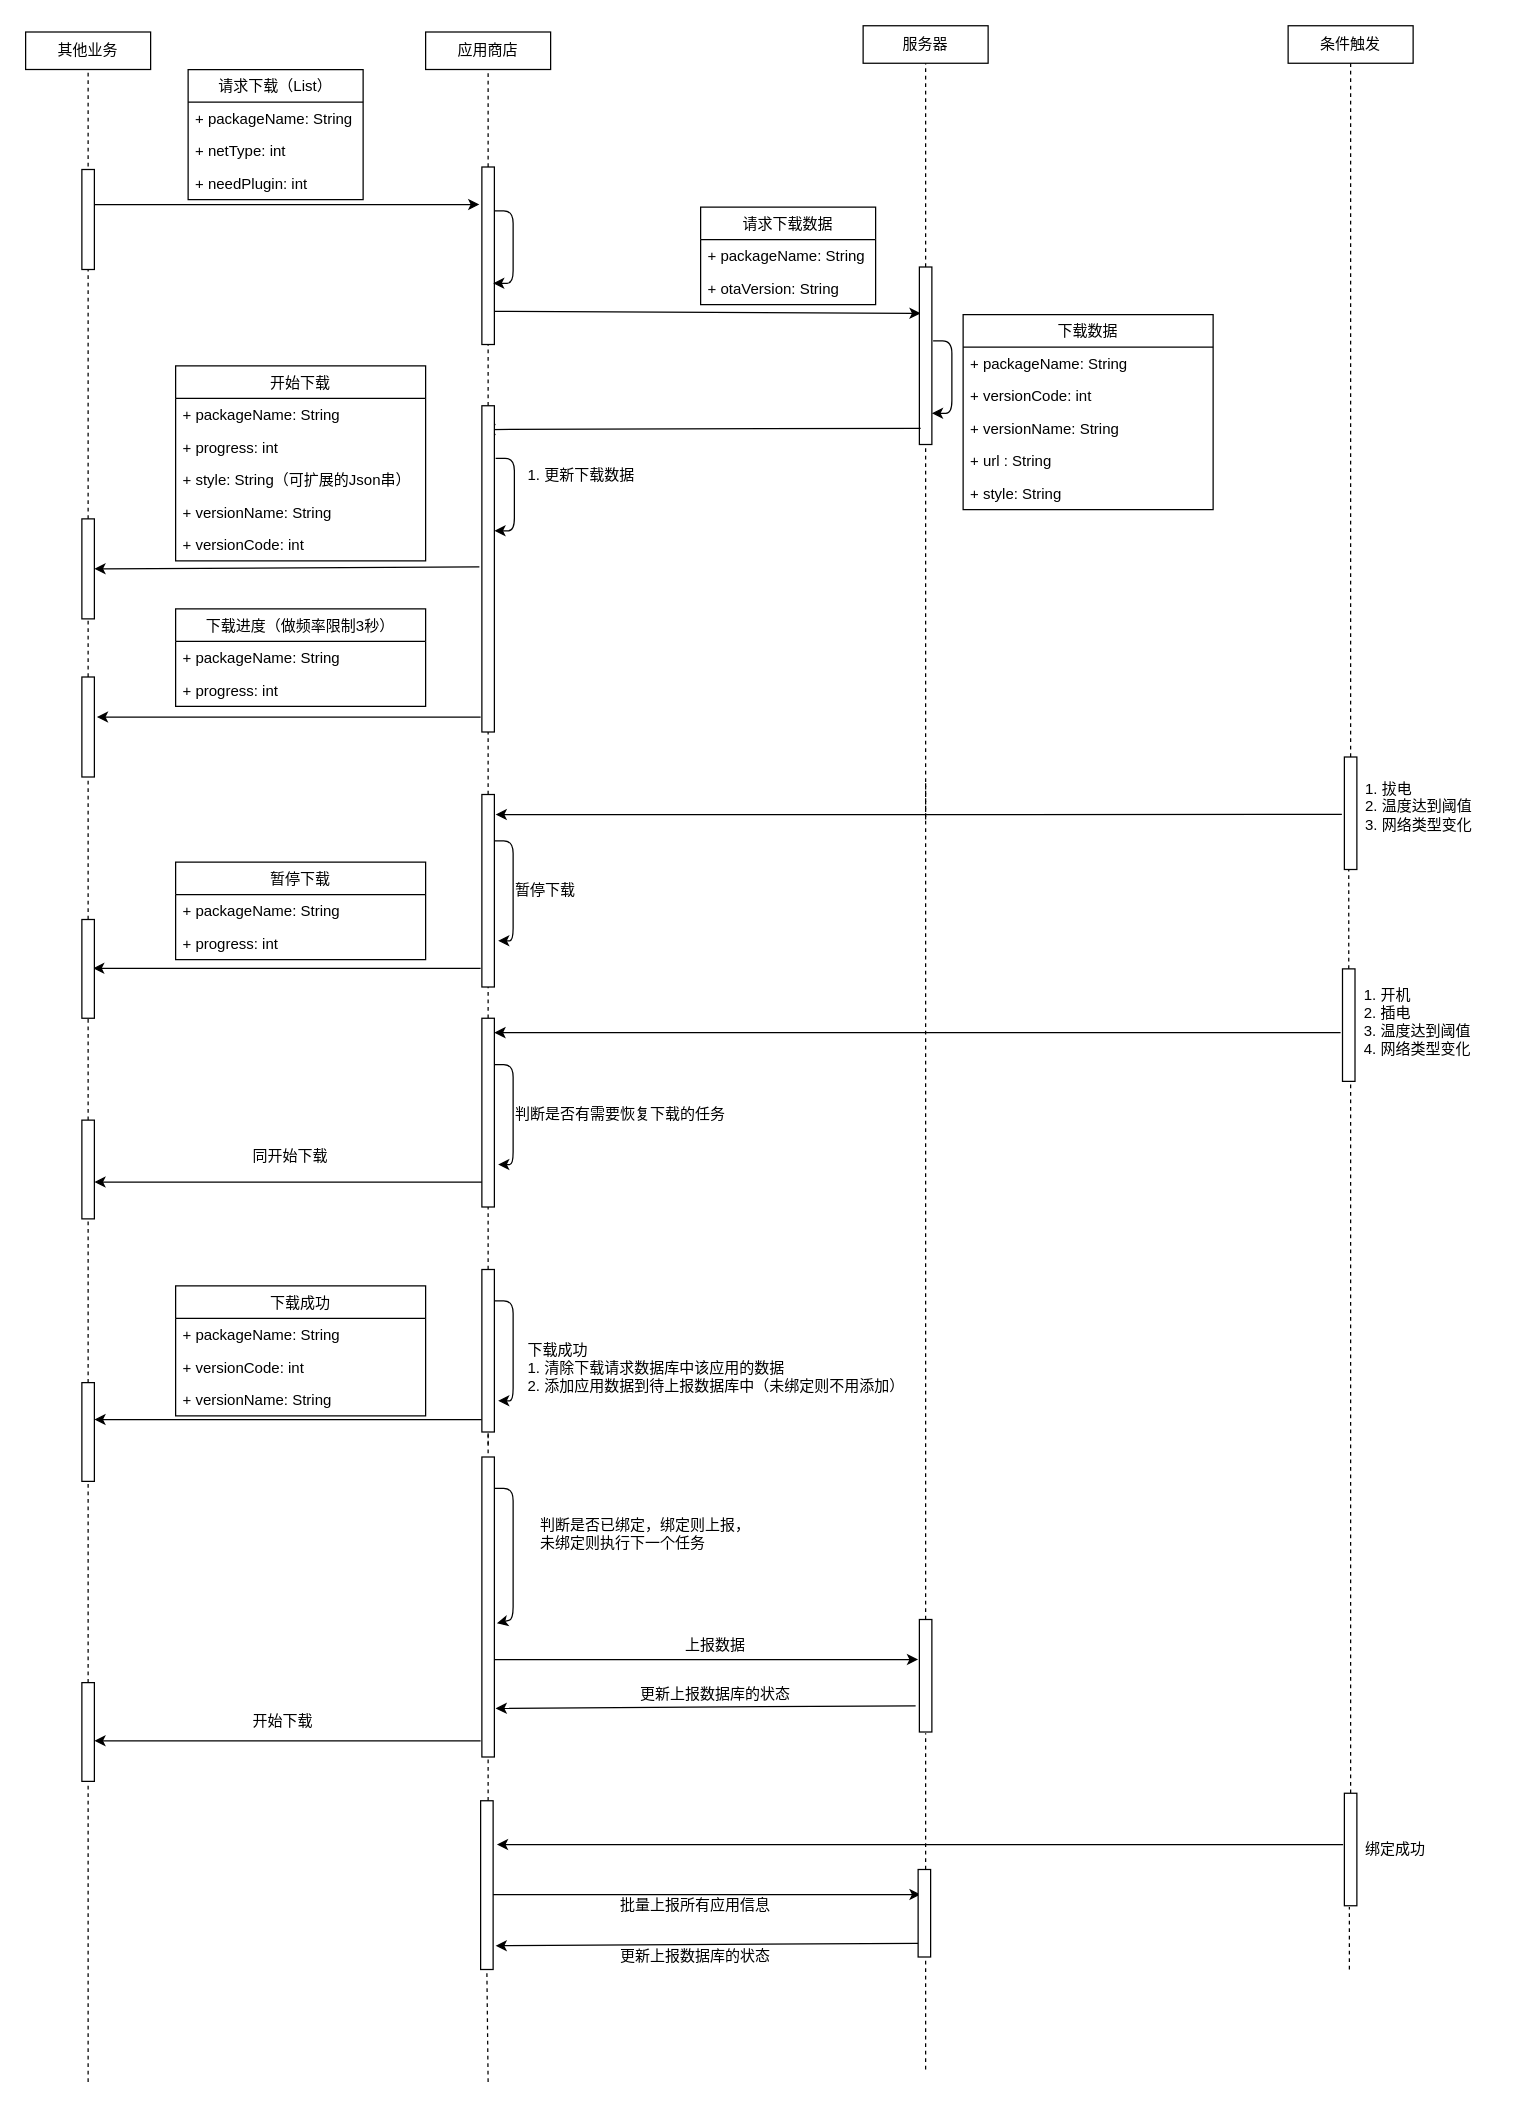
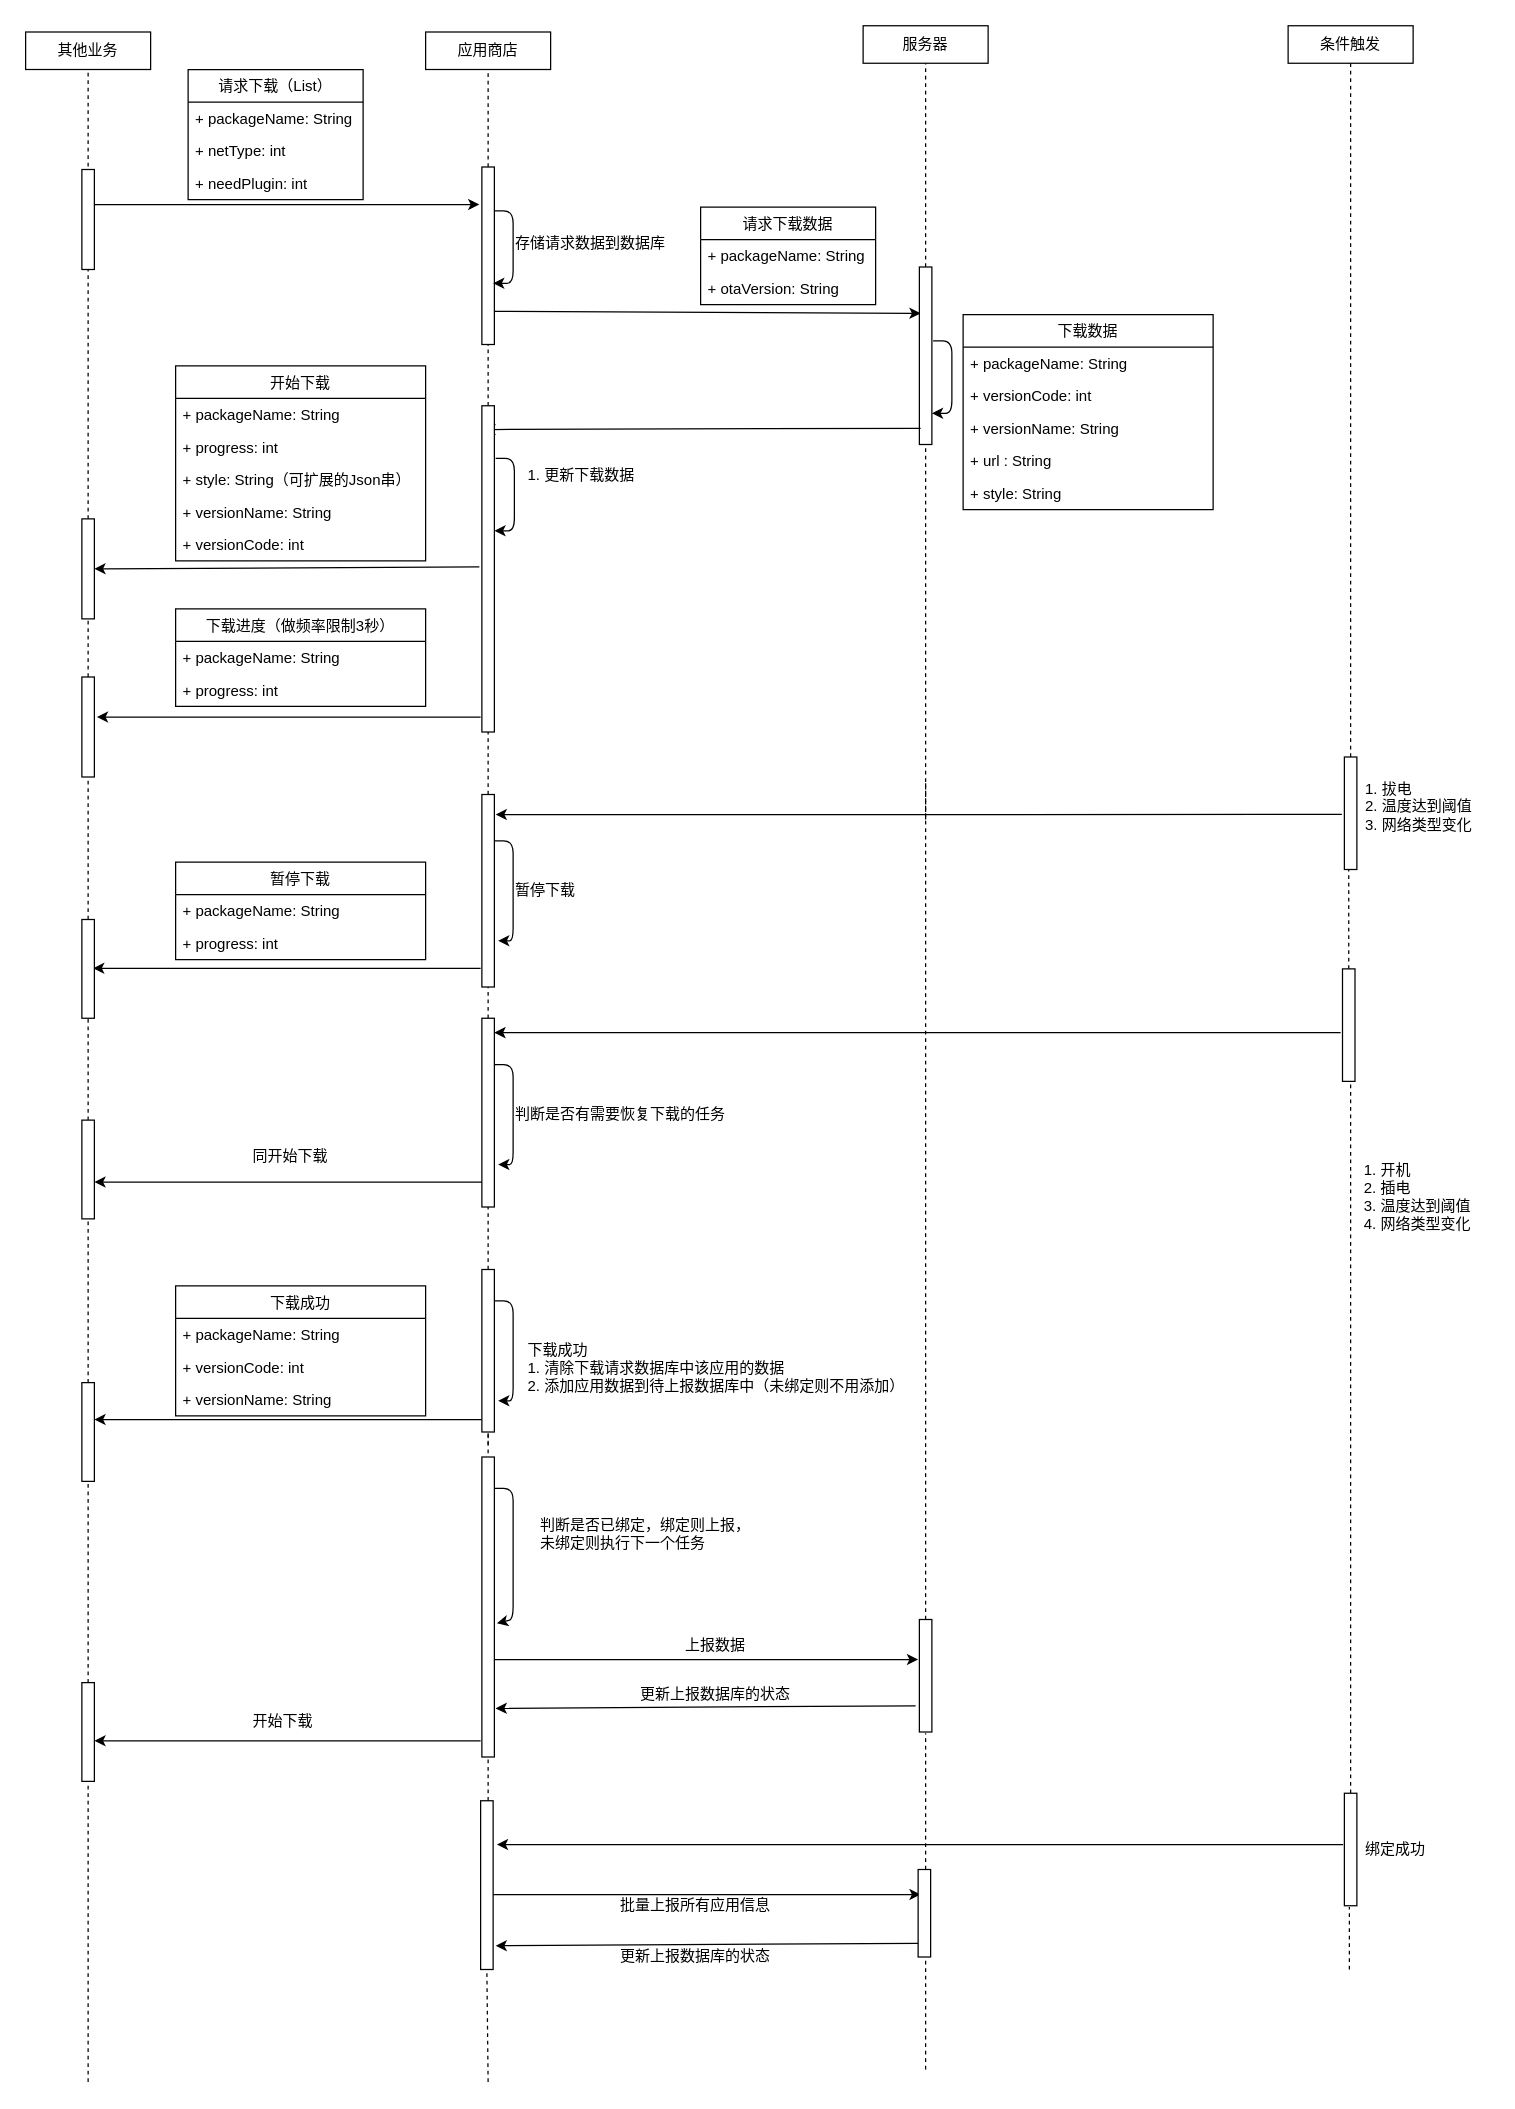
node "存储请求数据到数据库": added
node "1. 开机 2. 插电 3. 温度达到阈值 4. 网络类型变化": moved (1424, 1020) -> (1424, 1195)
